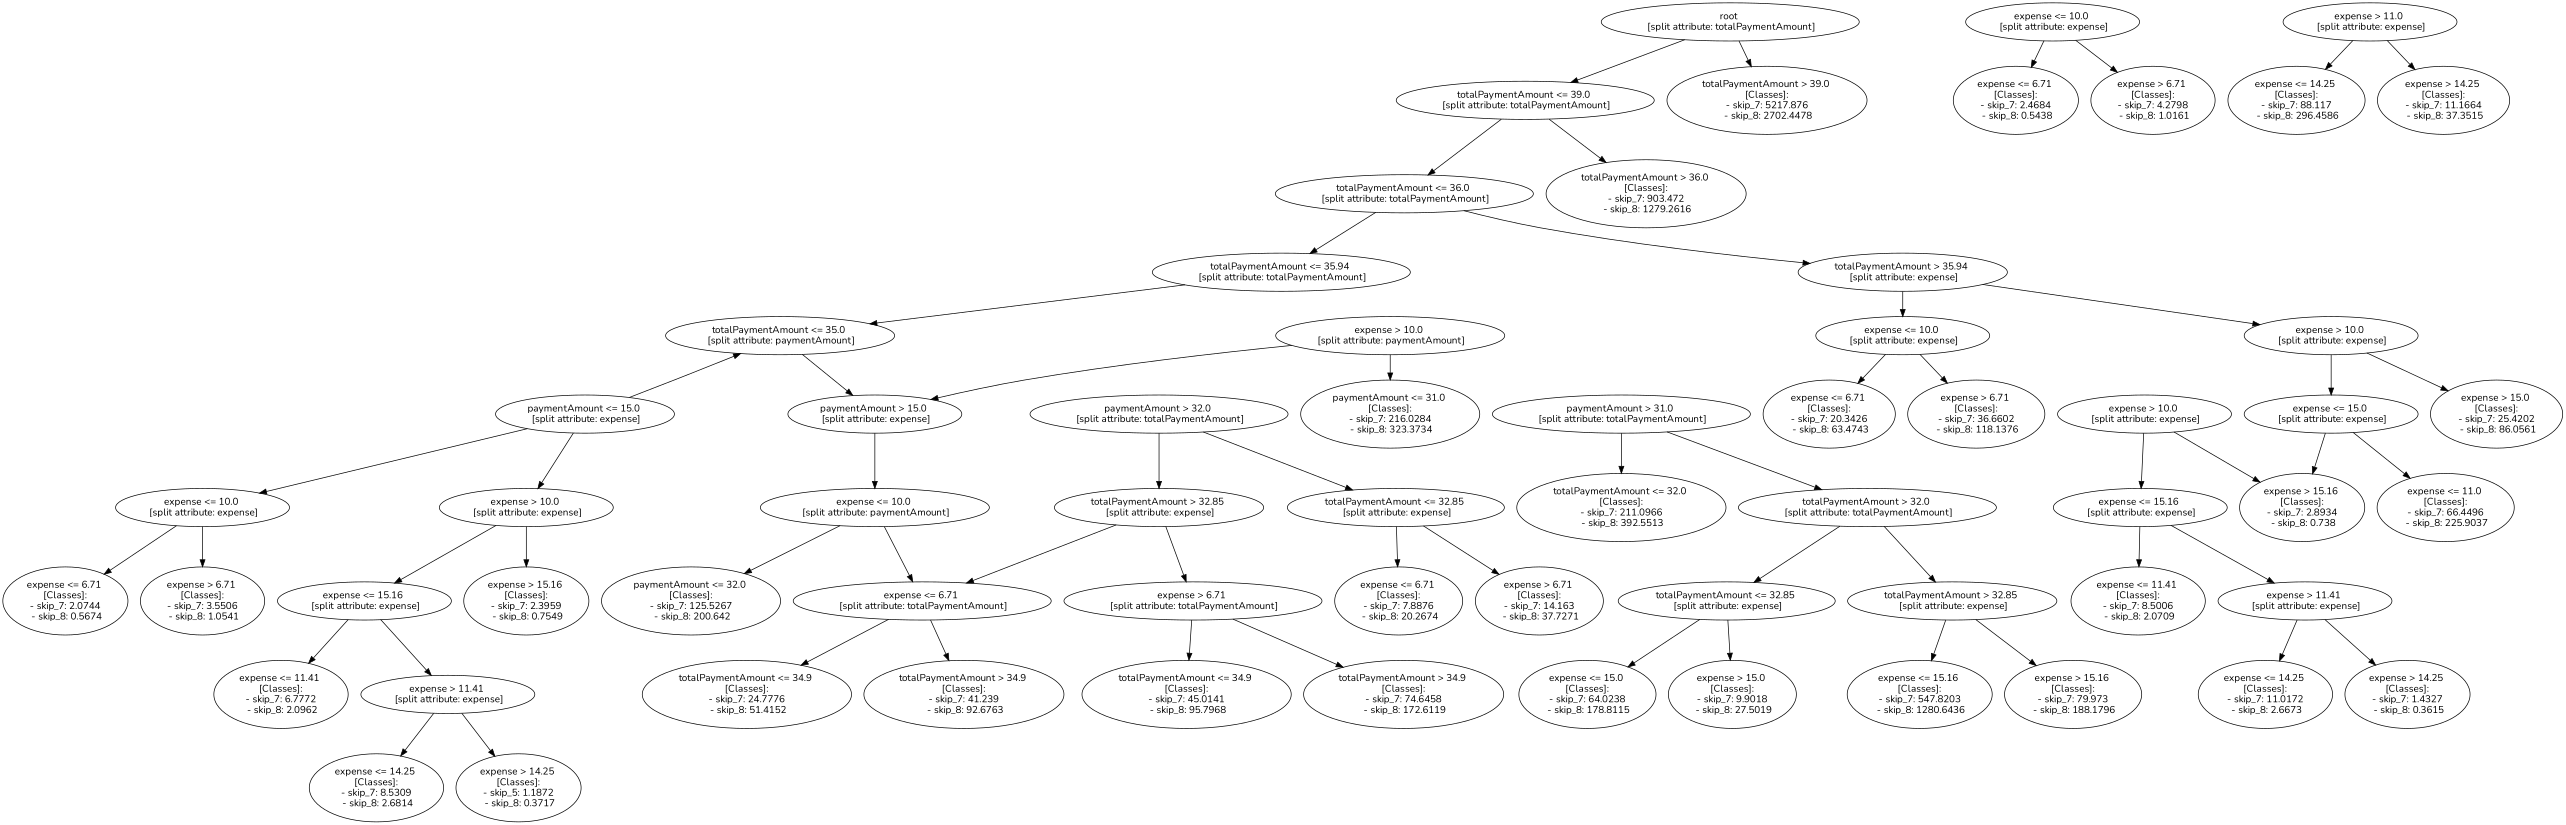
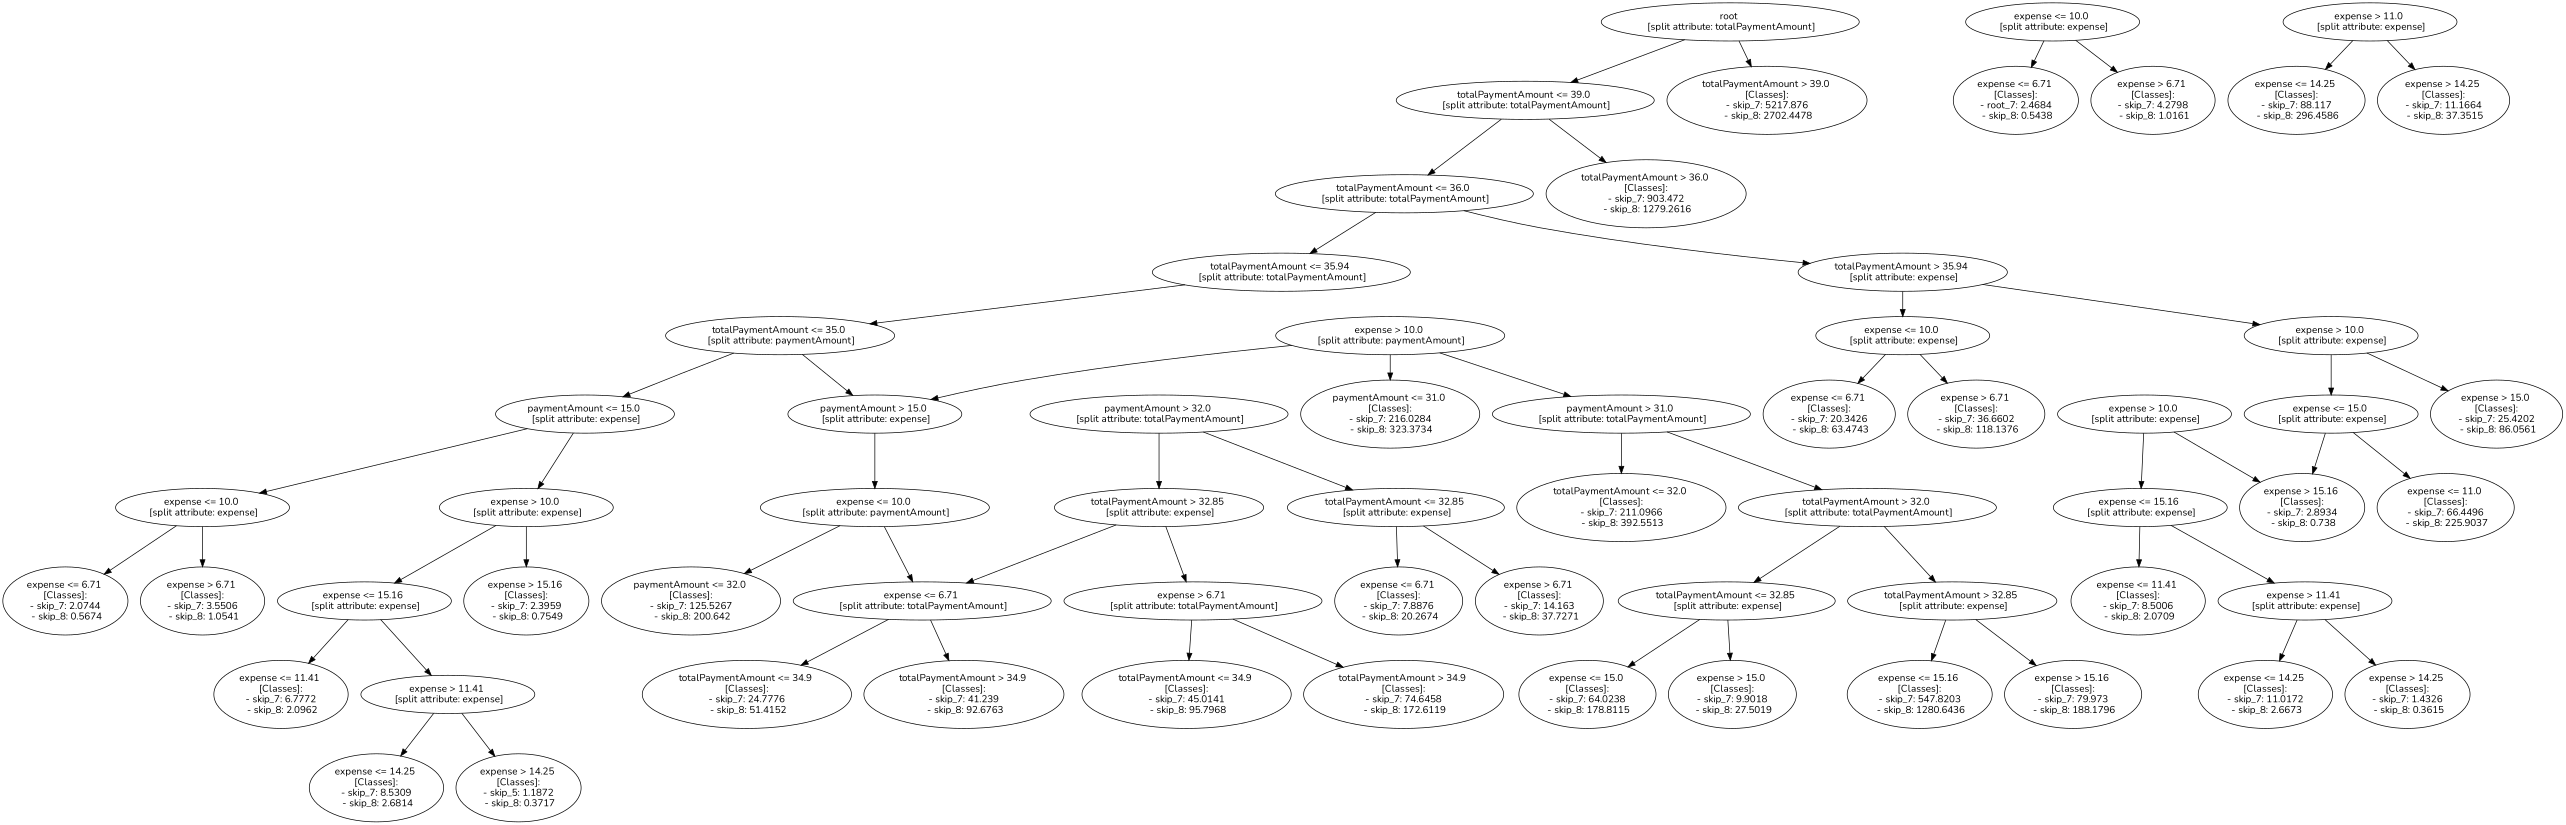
node "expense <= 6.71 [Classes]: - skip_7: 2.4684 - skip_8: 0.5438": label "expense <= 6.71 [Classes]: - skip_7: 2.4684 - skip_8: 0.5438" -> "expense <= 6.71 [Classes]: - root_7: 2.4684 - skip_8: 0.5438"
edge "expense > 10.0 [split attribute: paymentAmount]" -> "paymentAmount > 31.0 [split attribute: totalPaymentAmount]": added
edge "paymentAmount <= 15.0 [split attribute: expense]" -> "totalPaymentAmount <= 35.0 [split attribute: paymentAmount]": reversed
node "expense > 14.25 [Classes]: - skip_7: 1.4327 - skip_8: 0.3615": label "expense > 14.25 [Classes]: - skip_7: 1.4327 - skip_8: 0.3615" -> "expense > 14.25 [Classes]: - skip_7: 1.4326 - skip_8: 0.3615"
